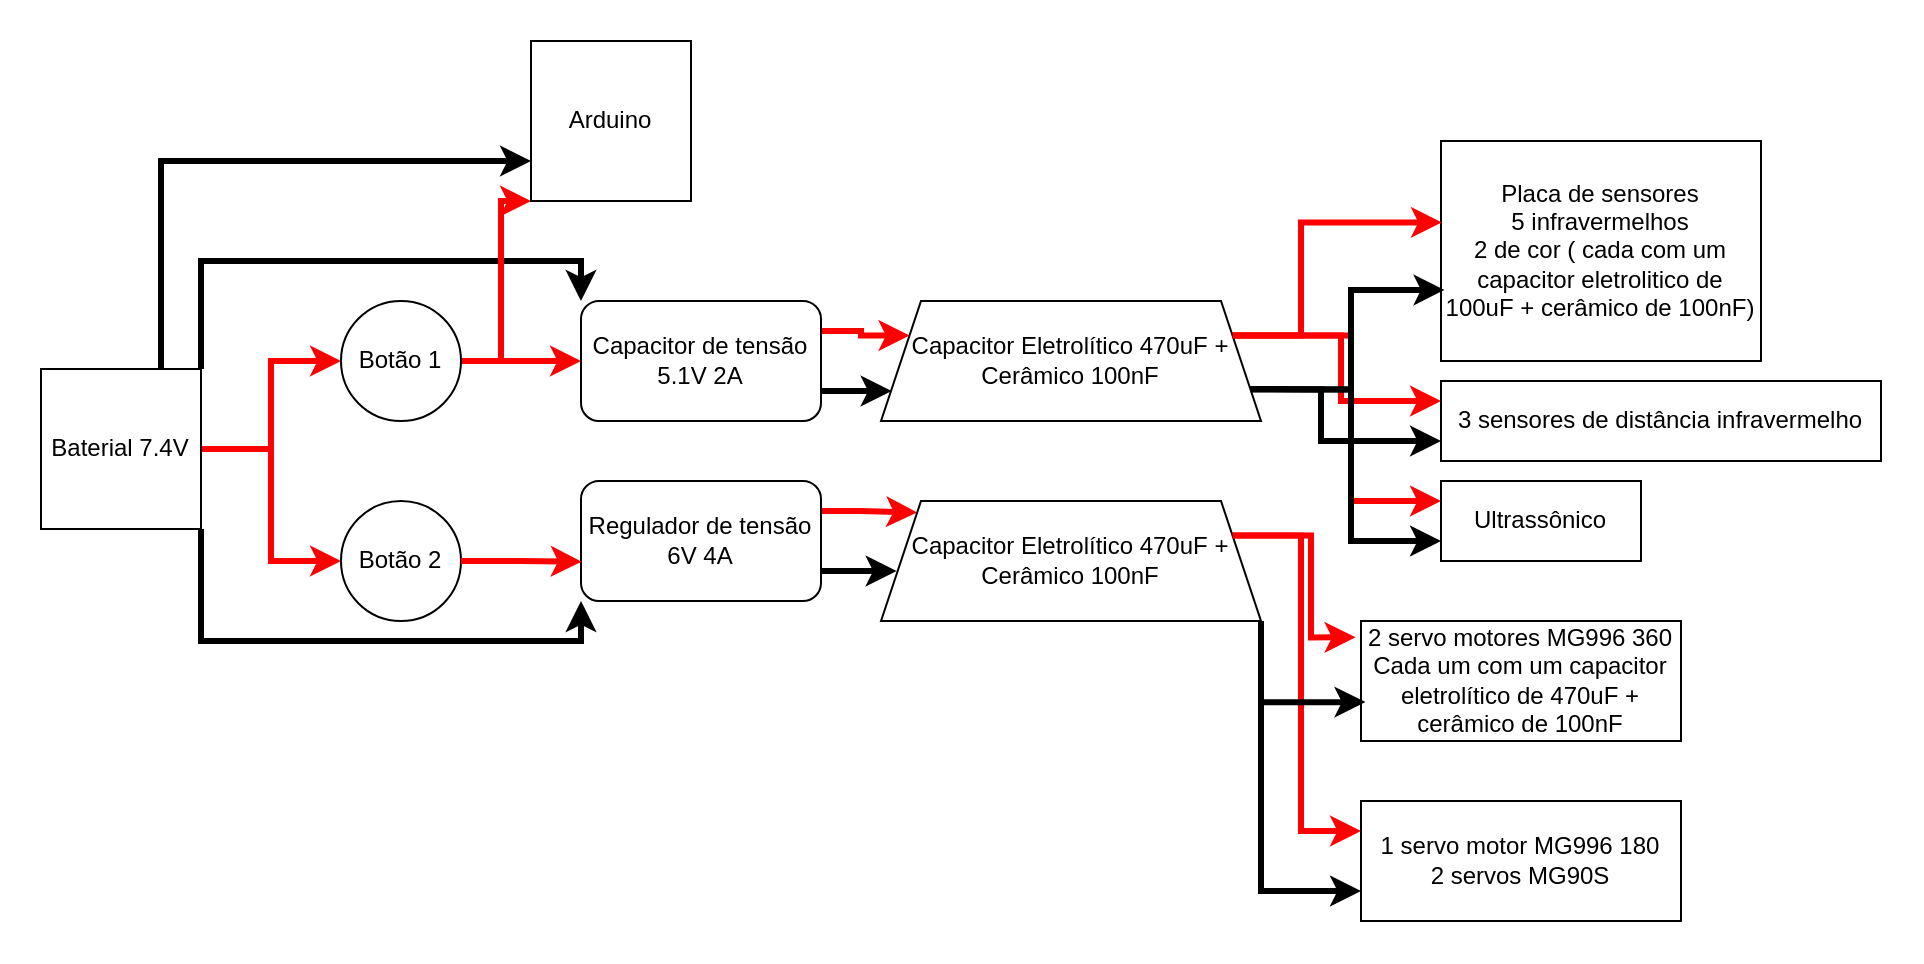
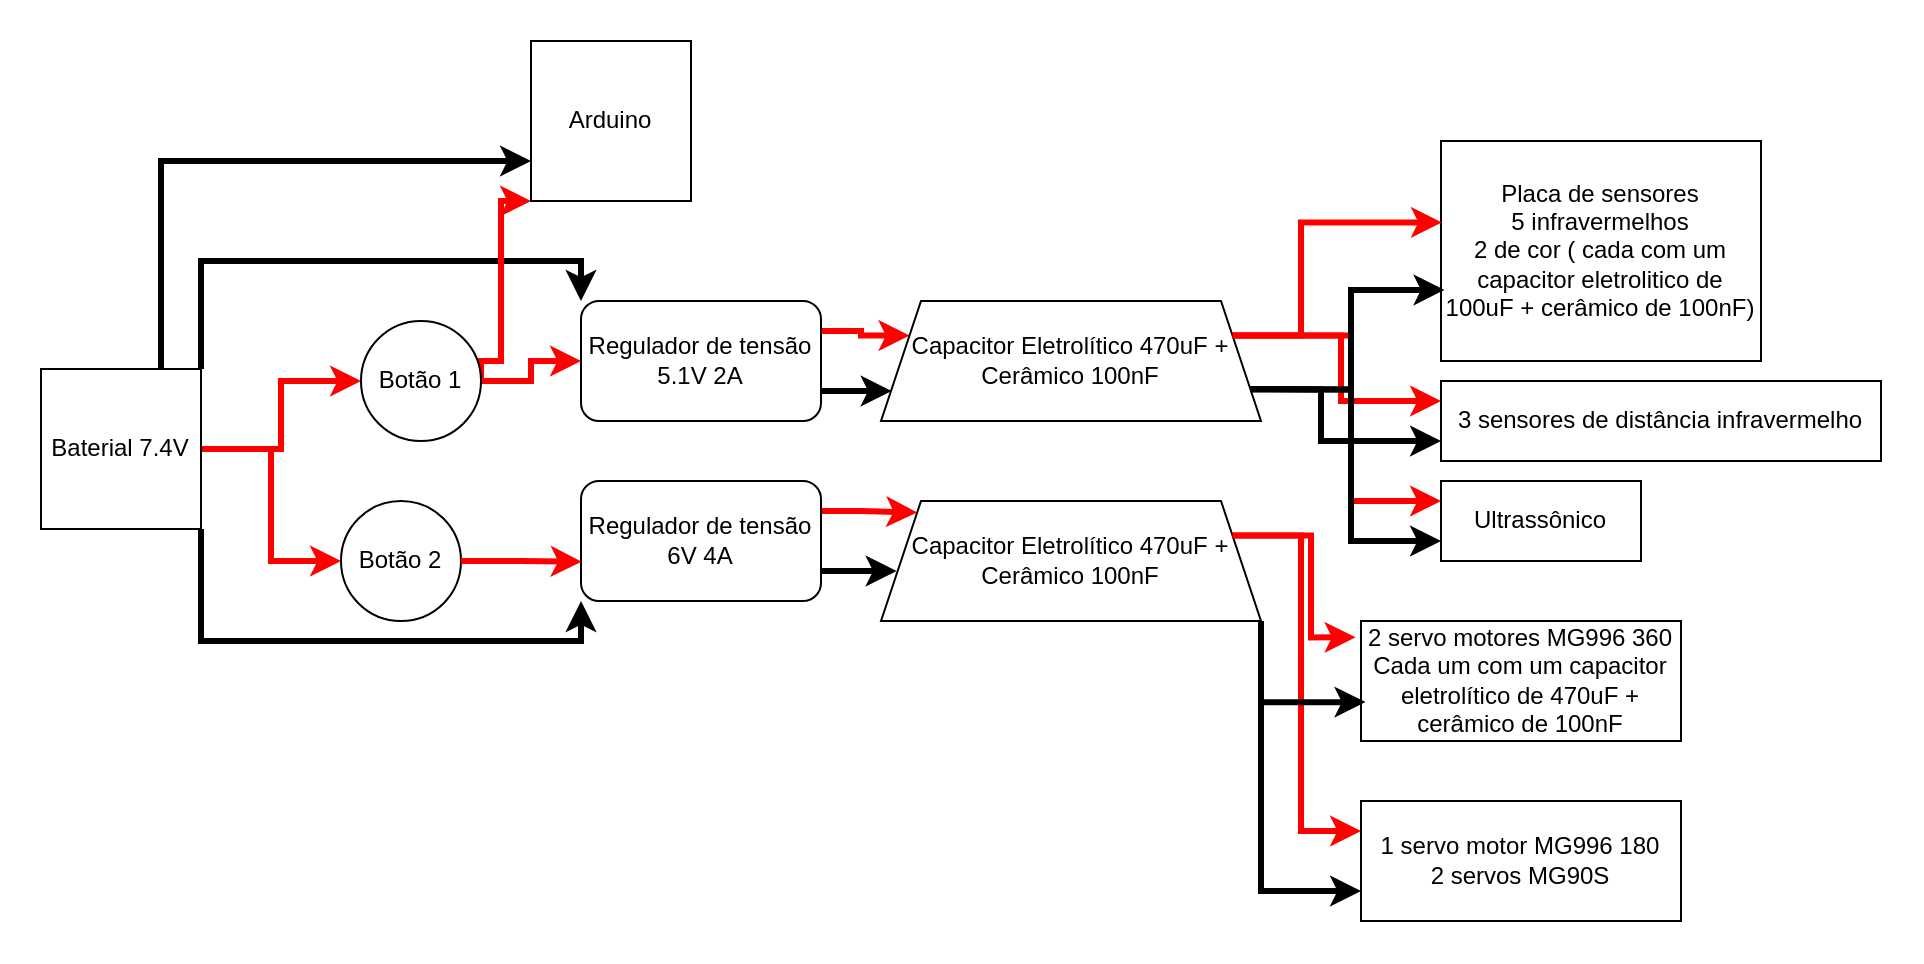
node "Botão 1": moved (401, 361) -> (421, 381)
node "Capacitor de tensão 5.1V 2A": label "Capacitor de tensão 5.1V 2A" -> "Regulador de tensão 5.1V 2A"
